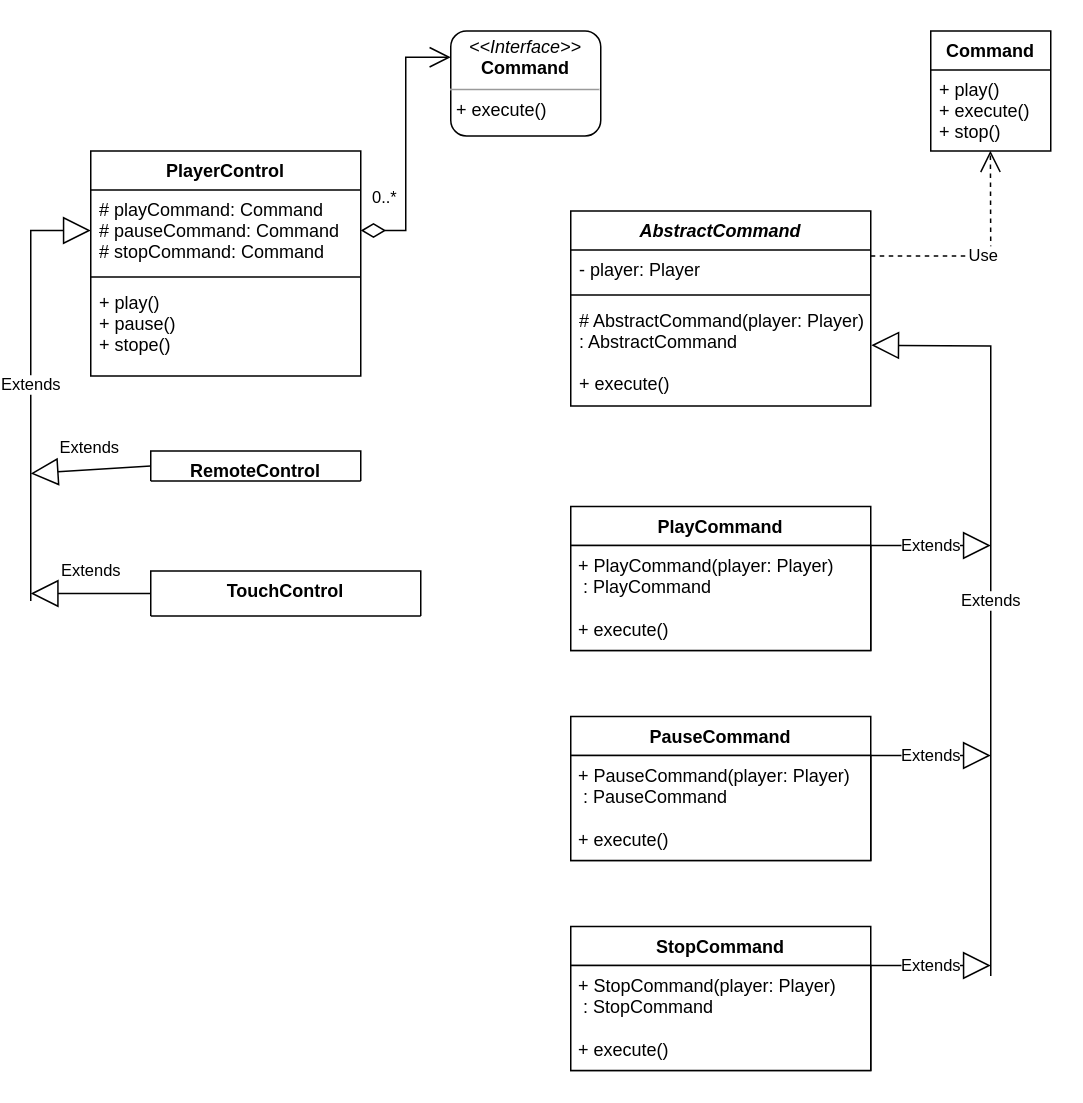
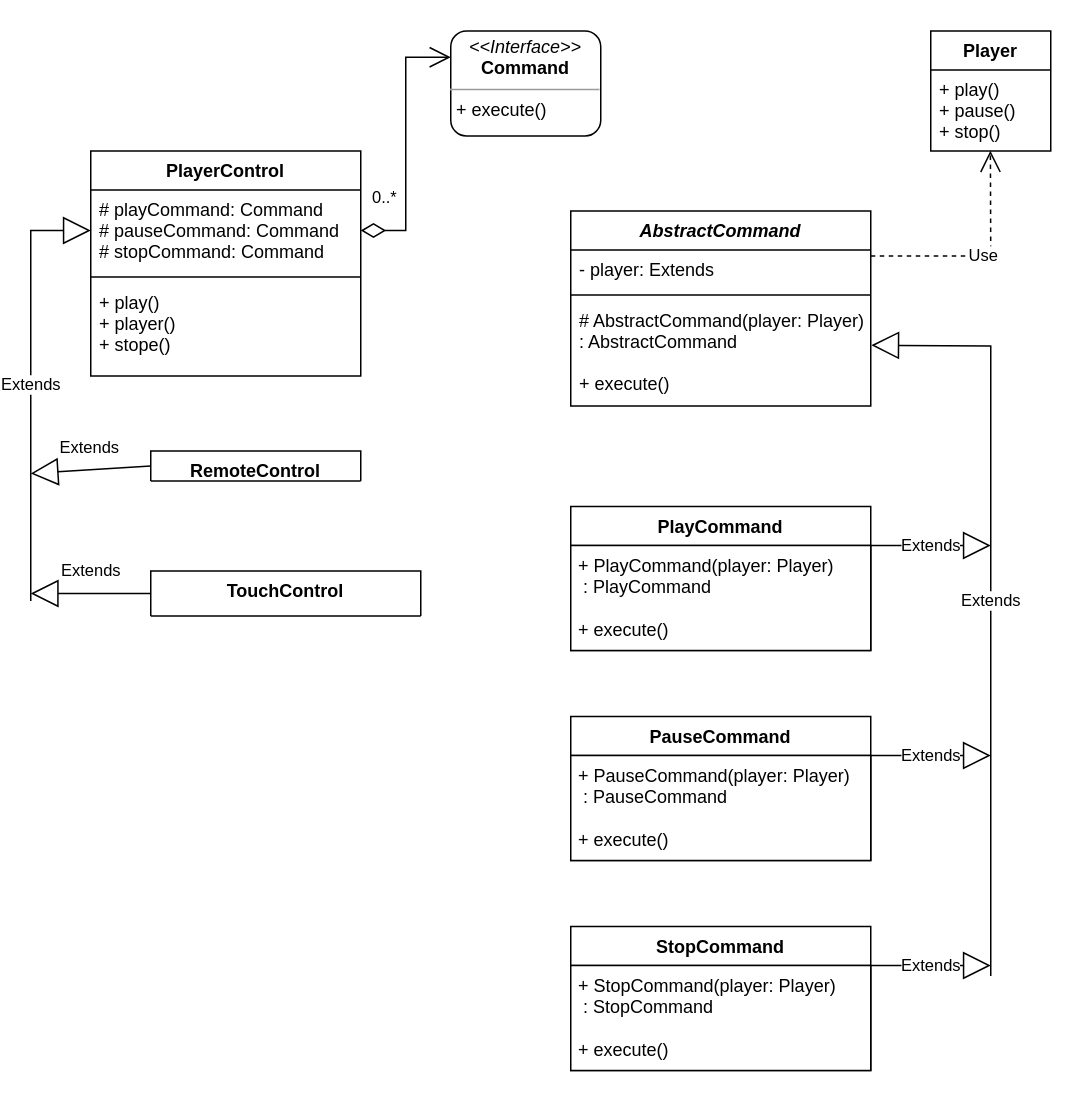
node "Command": label "Command" -> "Player"
node "+ play() + execute() + stop()": label "+ play() + execute() + stop()" -> "+ play() + pause() + stop()"
node "- player: Player": label "- player: Player" -> "- player: Extends"
node "+ play() + pause() + stope()": label "+ play() + pause() + stope()" -> "+ play() + player() + stope()"
